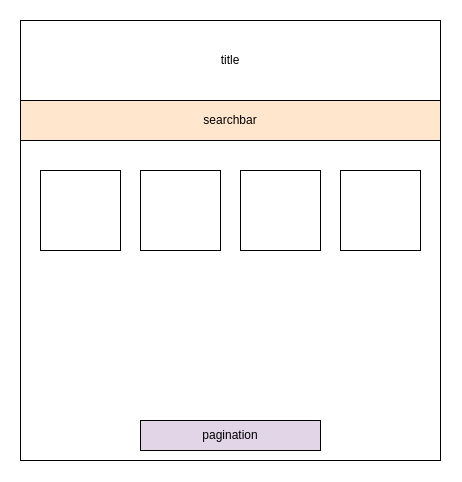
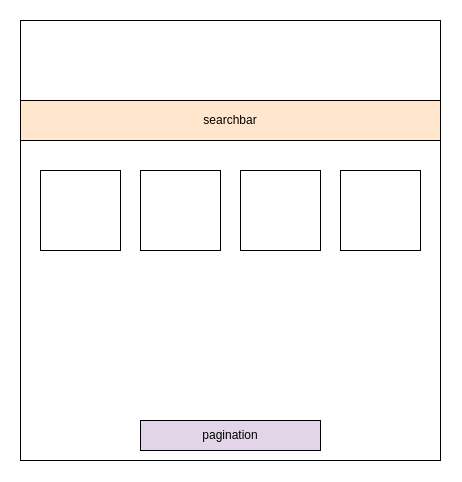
node "title": removed
